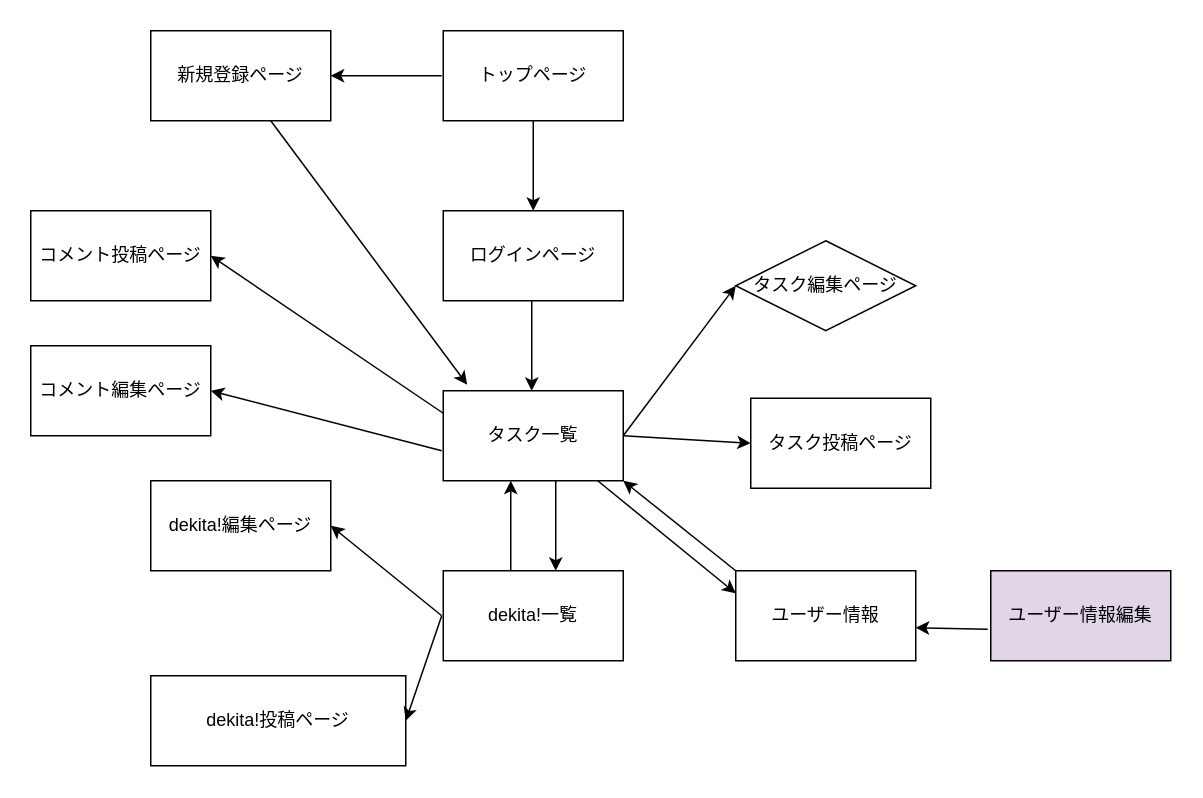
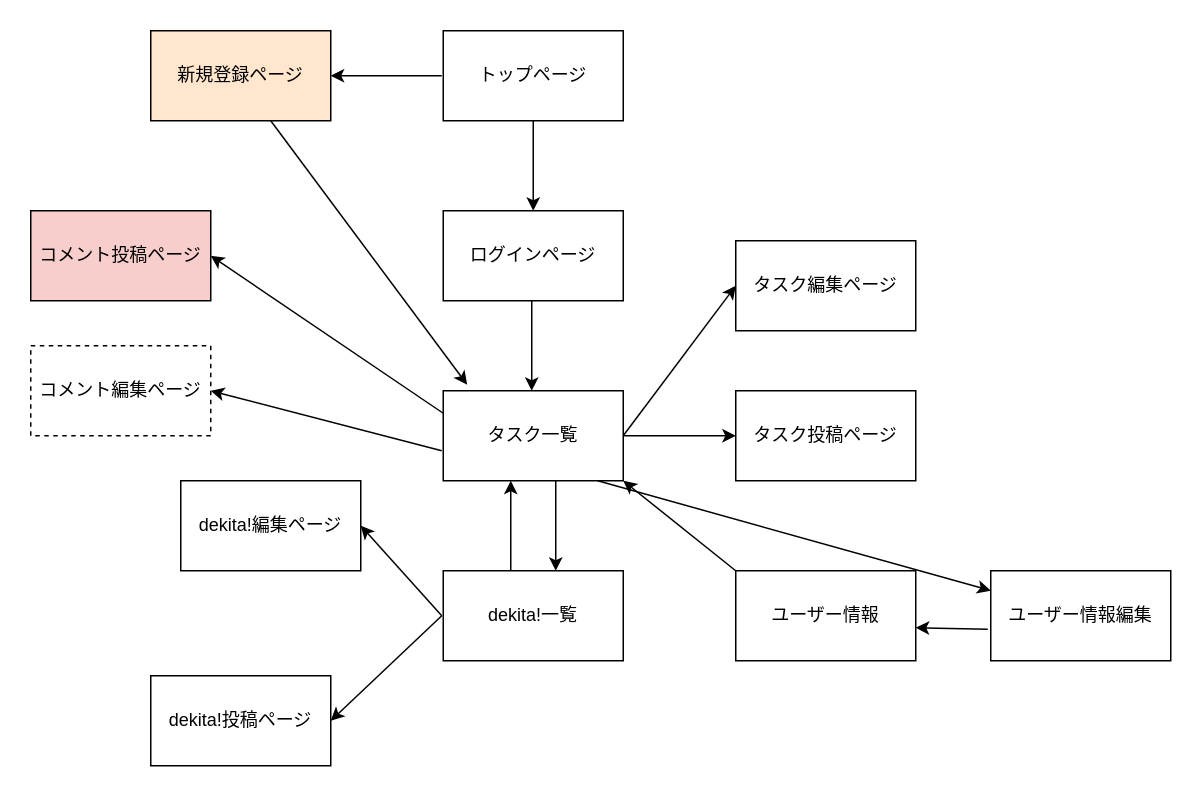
node "新規登録ページ": fillcolor #ffffff -> #ffe6cc
node "コメント投稿ページ": fillcolor #ffffff -> #f8cecc
node "タスク編集ページ": shape diamond -> rectangle
node "コメント編集ページ": style solid -> dashed
node "タスク投稿ページ": moved (841, 443) -> (826, 436)
node "dekita!編集ページ": moved (241, 526) -> (271, 526)
edge "タスク一覧" -> "ユーザー情報": now "タスク一覧" -> "ユーザー情報編集"
node "ユーザー情報編集": fillcolor #e1d5e7 -> #ffffff
node "dekita!投稿ページ": size 255x90 -> 180x90
